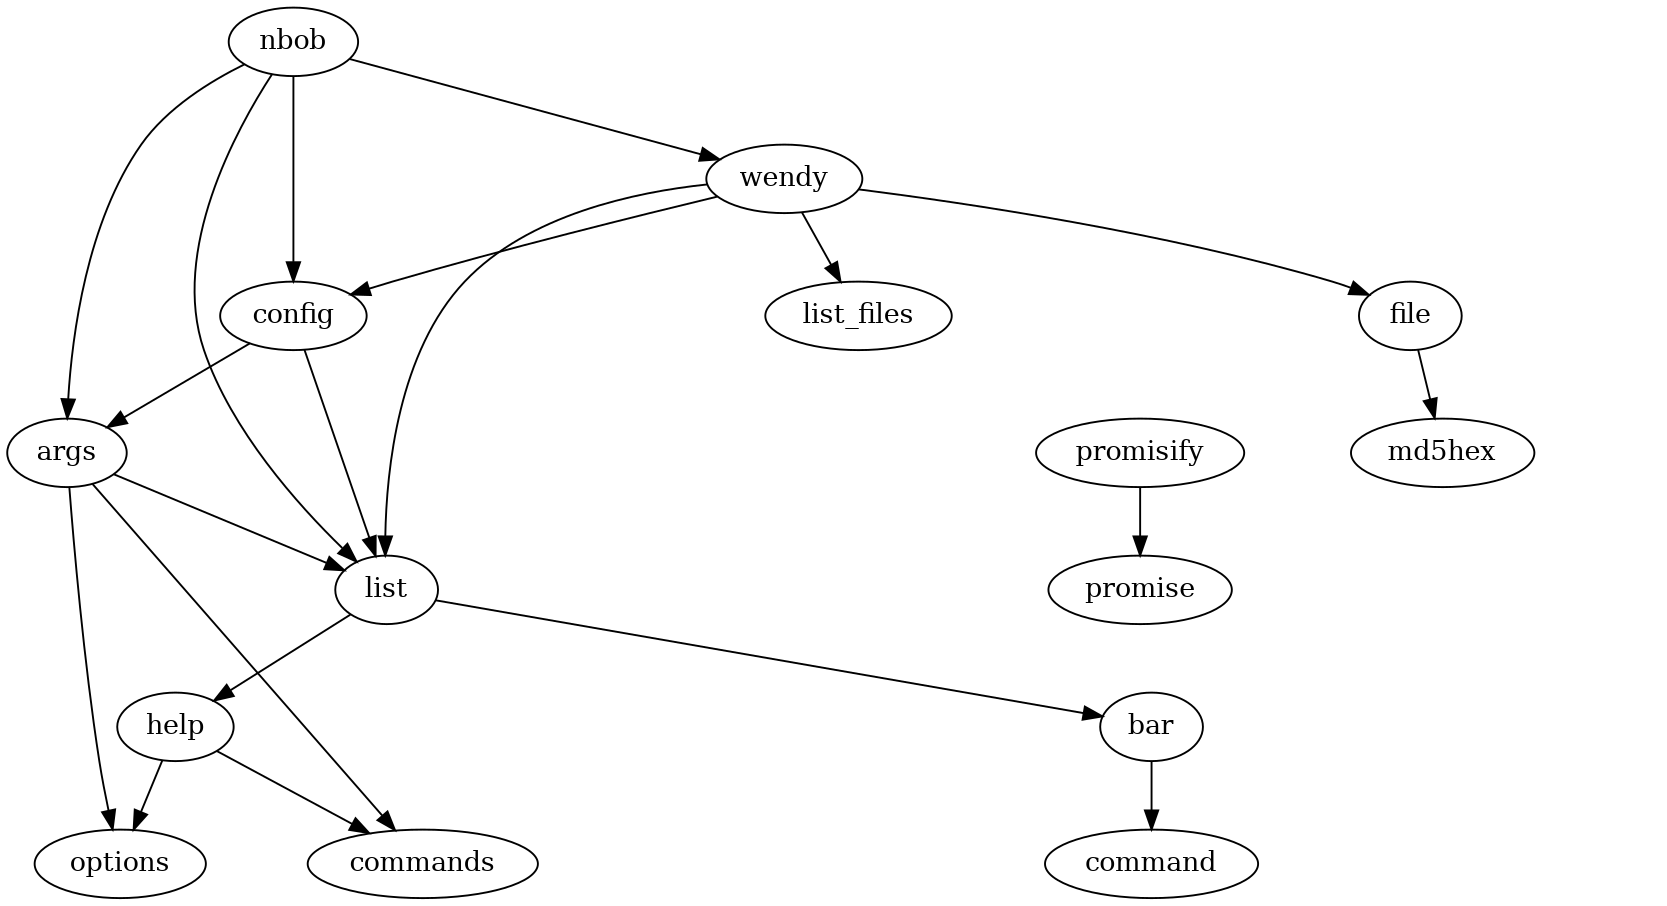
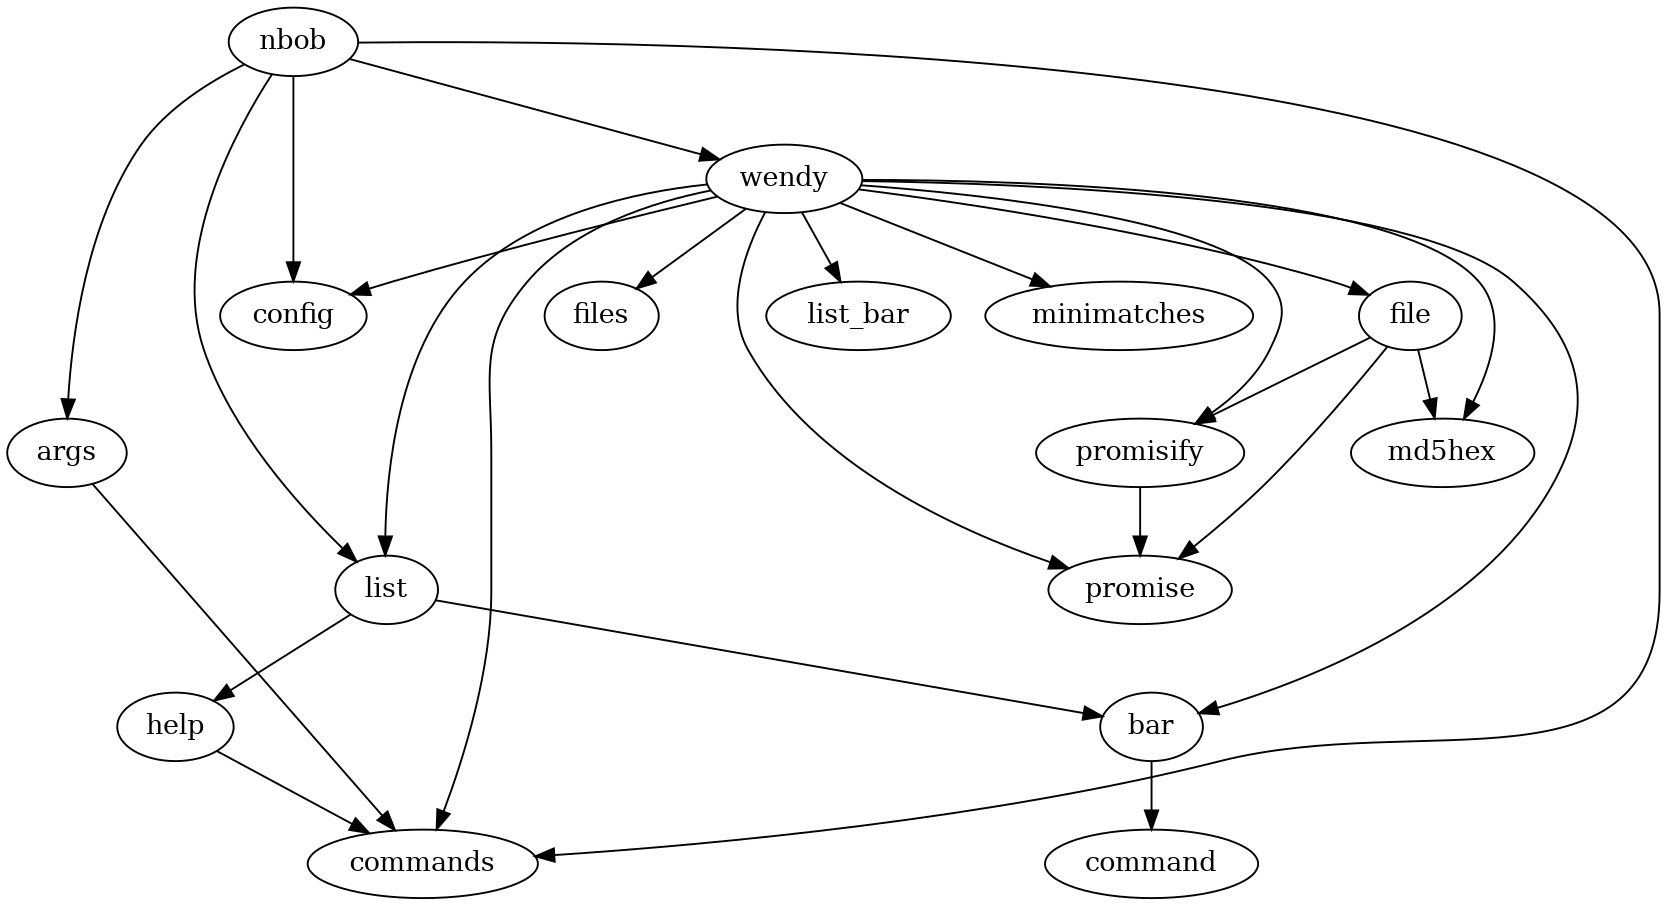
edge "wendy" -> "md5hex": added
edge "wendy" -> "promisify": added
edge "wendy" -> "bar": added
node "files": added
node "list_files": label "list_files" -> "list_bar"
node "minimatches": added
edge "nbob" -> "commands": added
edge "file" -> "promisify": added
edge "config" -> "args": removed
edge "wendy" -> "promise": added
edge "wendy" -> "commands": added
edge "config" -> "list": removed
edge "file" -> "promise": added
edge "args" -> "list": removed
node "options": removed
